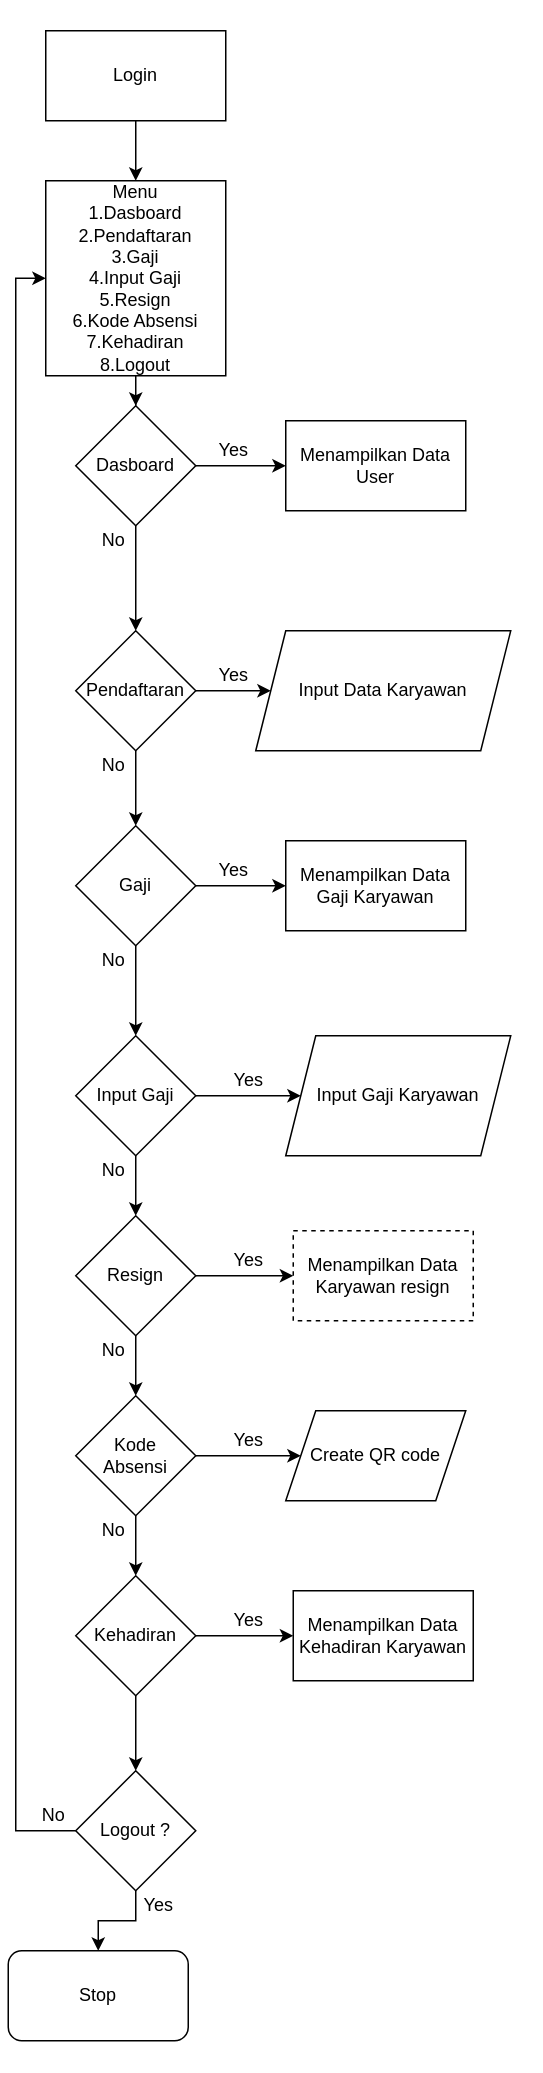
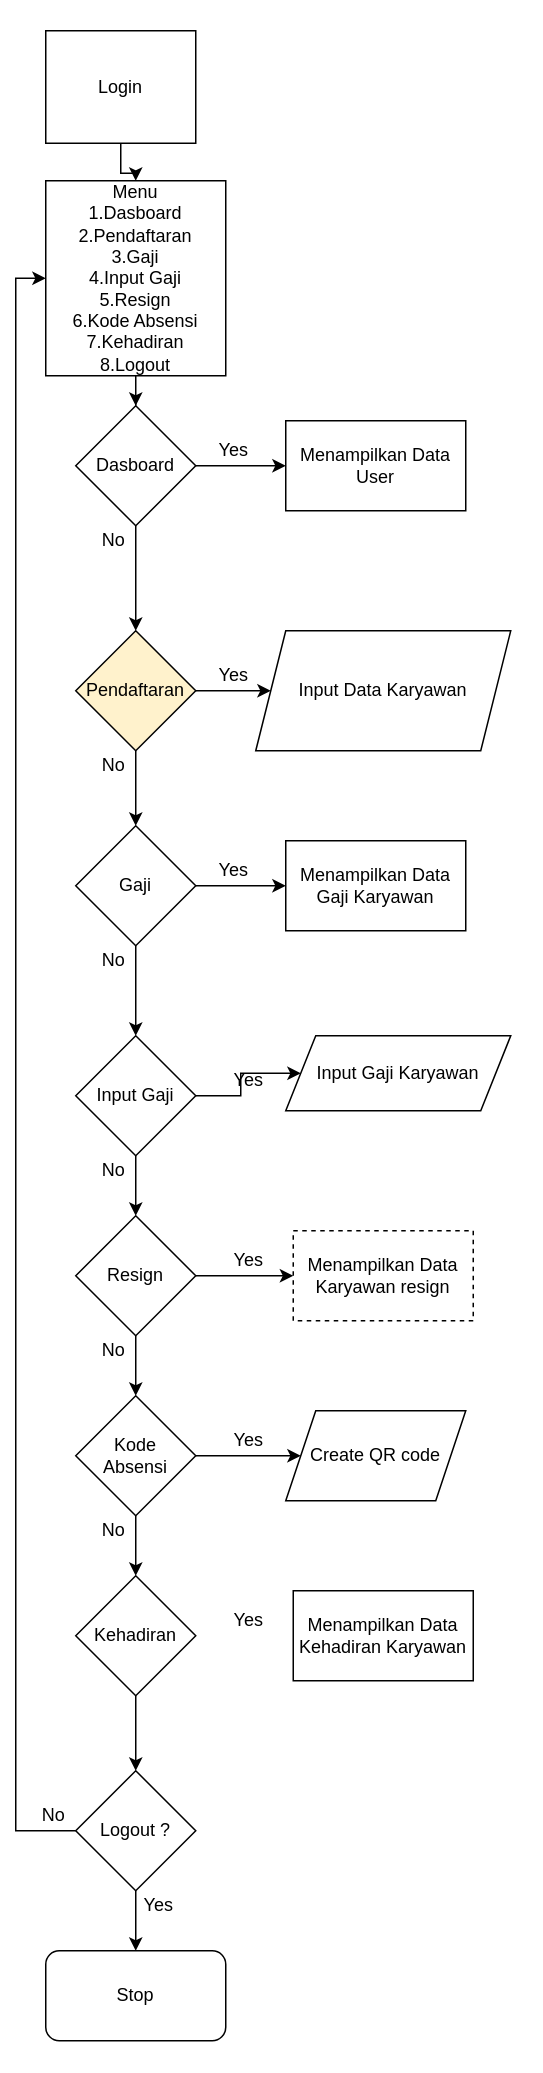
node "Login": size 180x90 -> 150x113
node "Pendaftaran": fillcolor #ffffff -> #fff2cc
node "Input Gaji Karyawan": size 225x120 -> 225x75
edge "Kehadiran" -> "Menampilkan Data Kehadiran Karyawan": removed
node "Stop": moved (98, 1996) -> (136, 1996)
